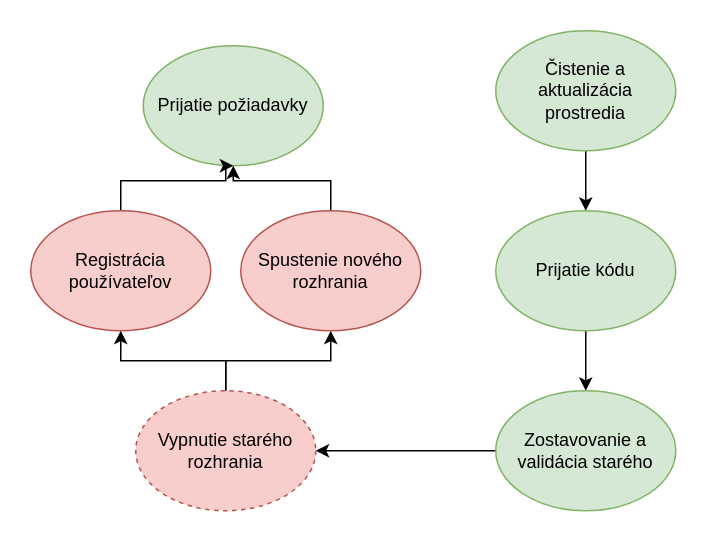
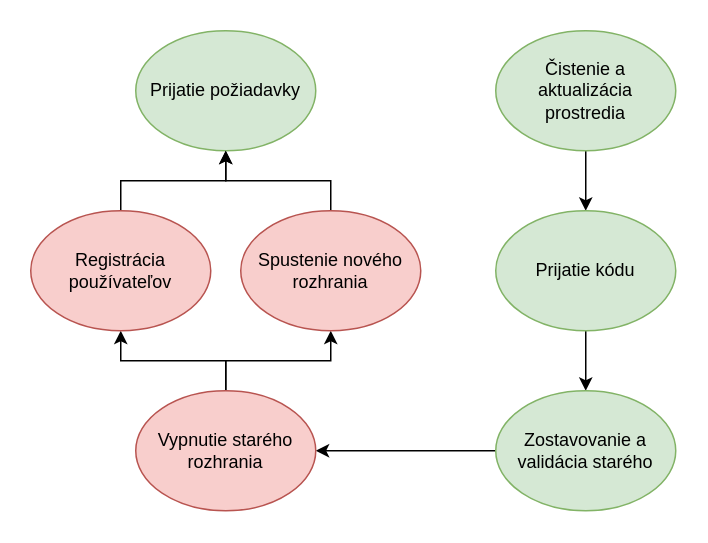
node "Prijatie požiadavky": moved (233, 106) -> (226, 91)
node "Vypnutie starého rozhrania": style dashed -> solid
